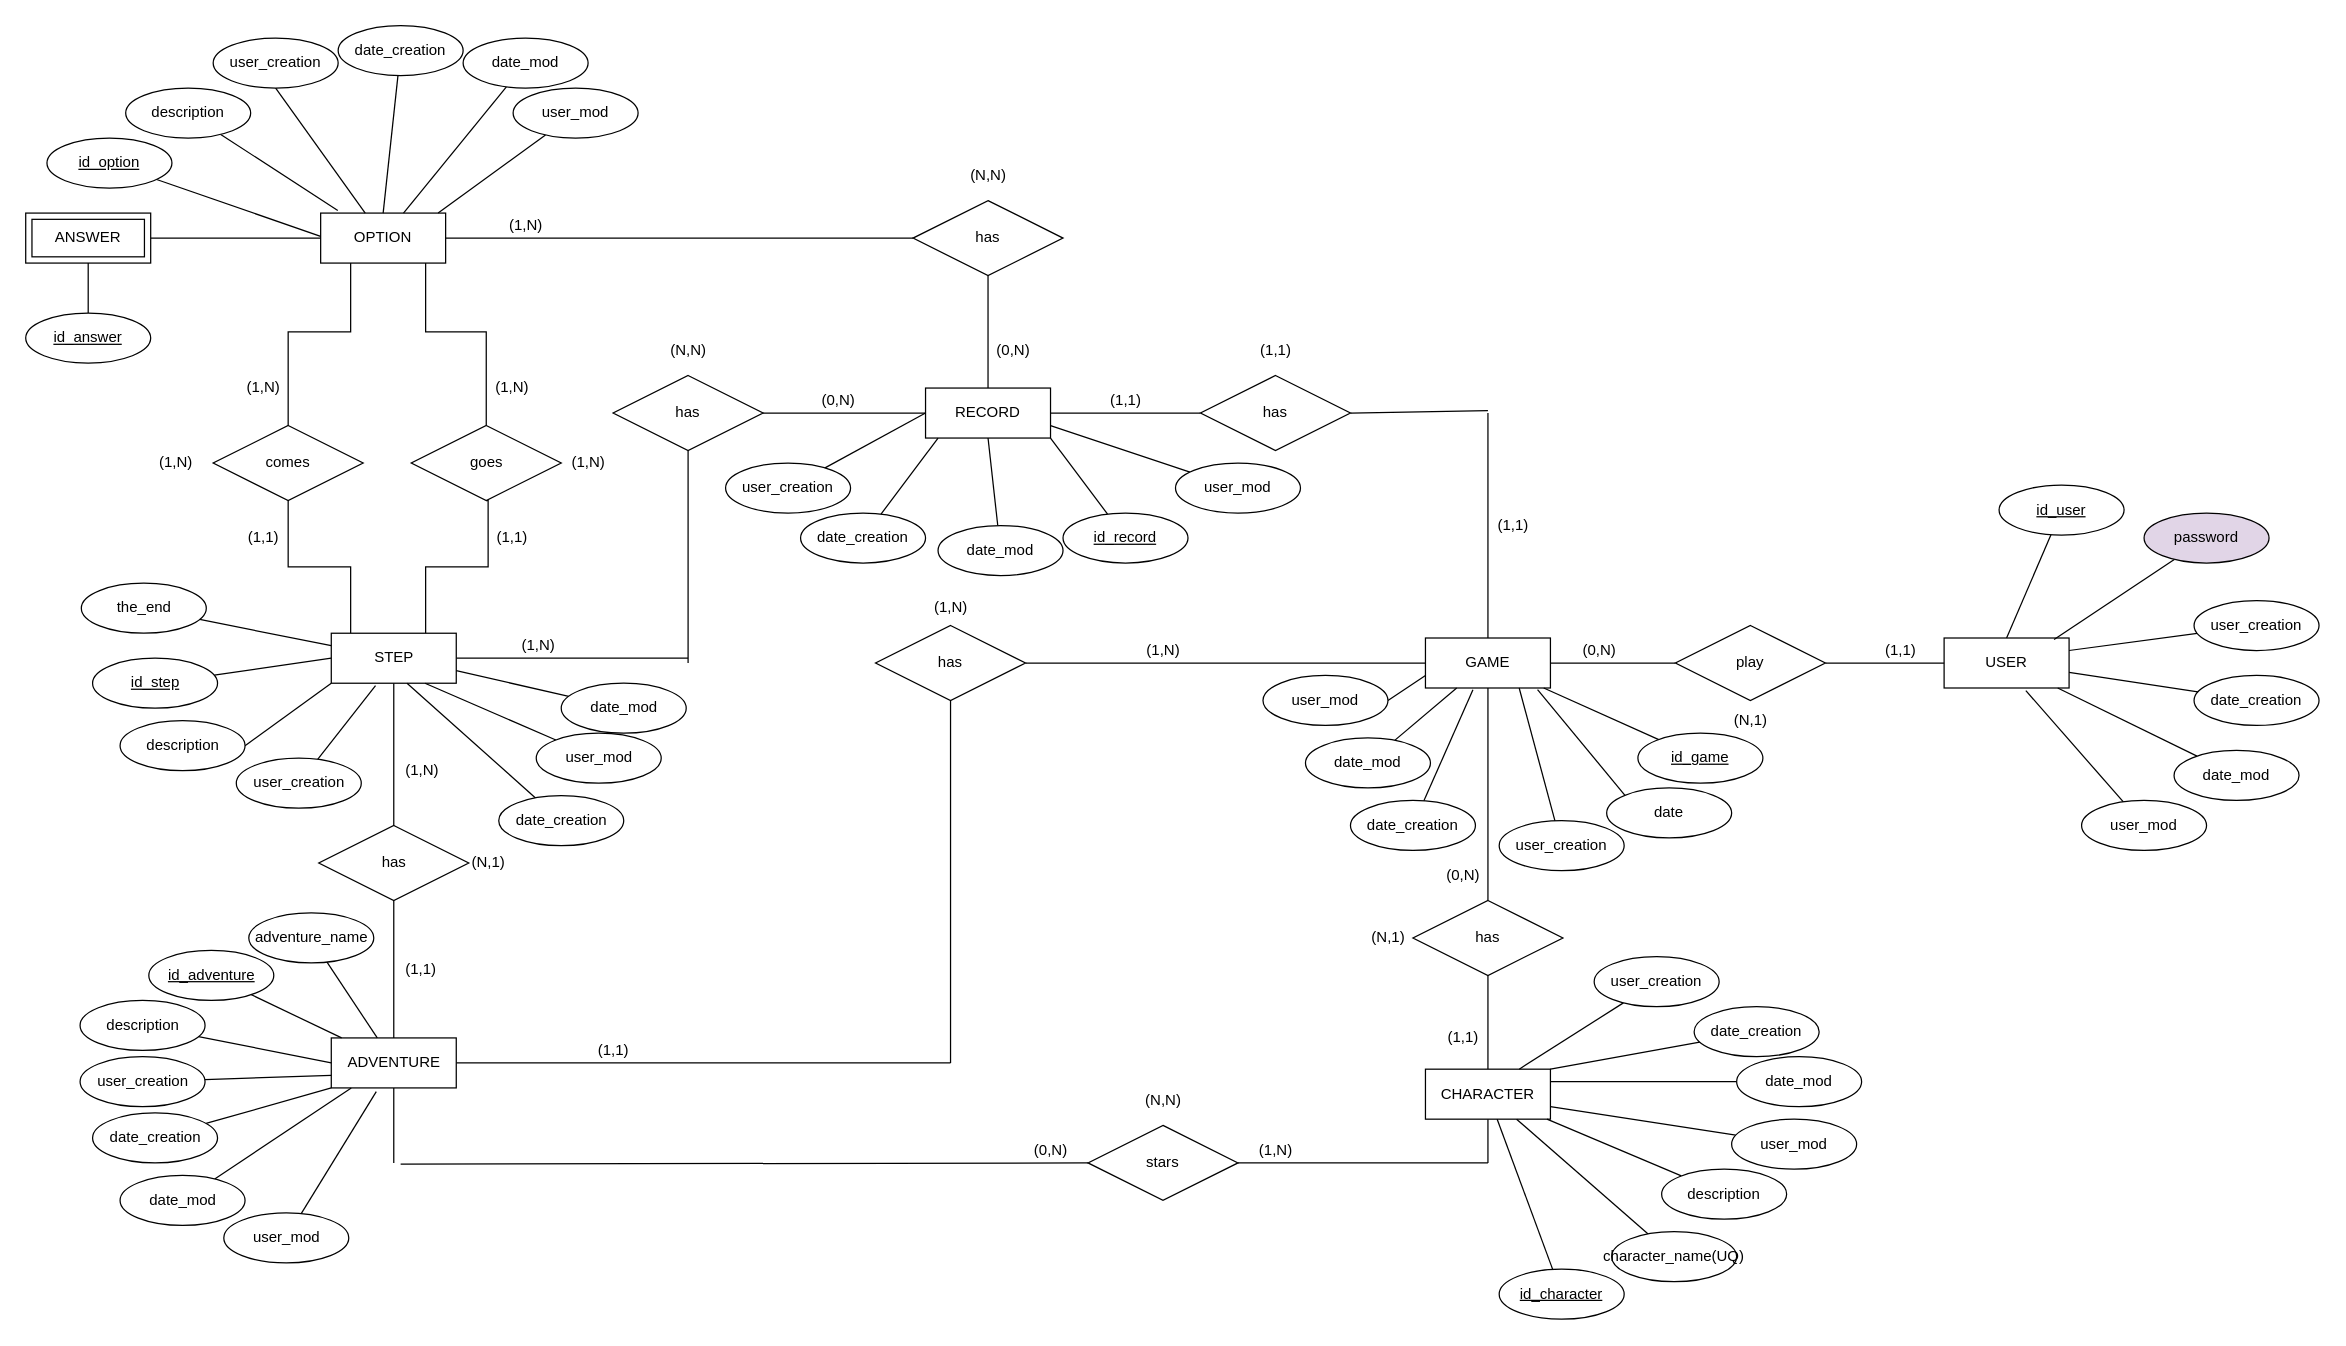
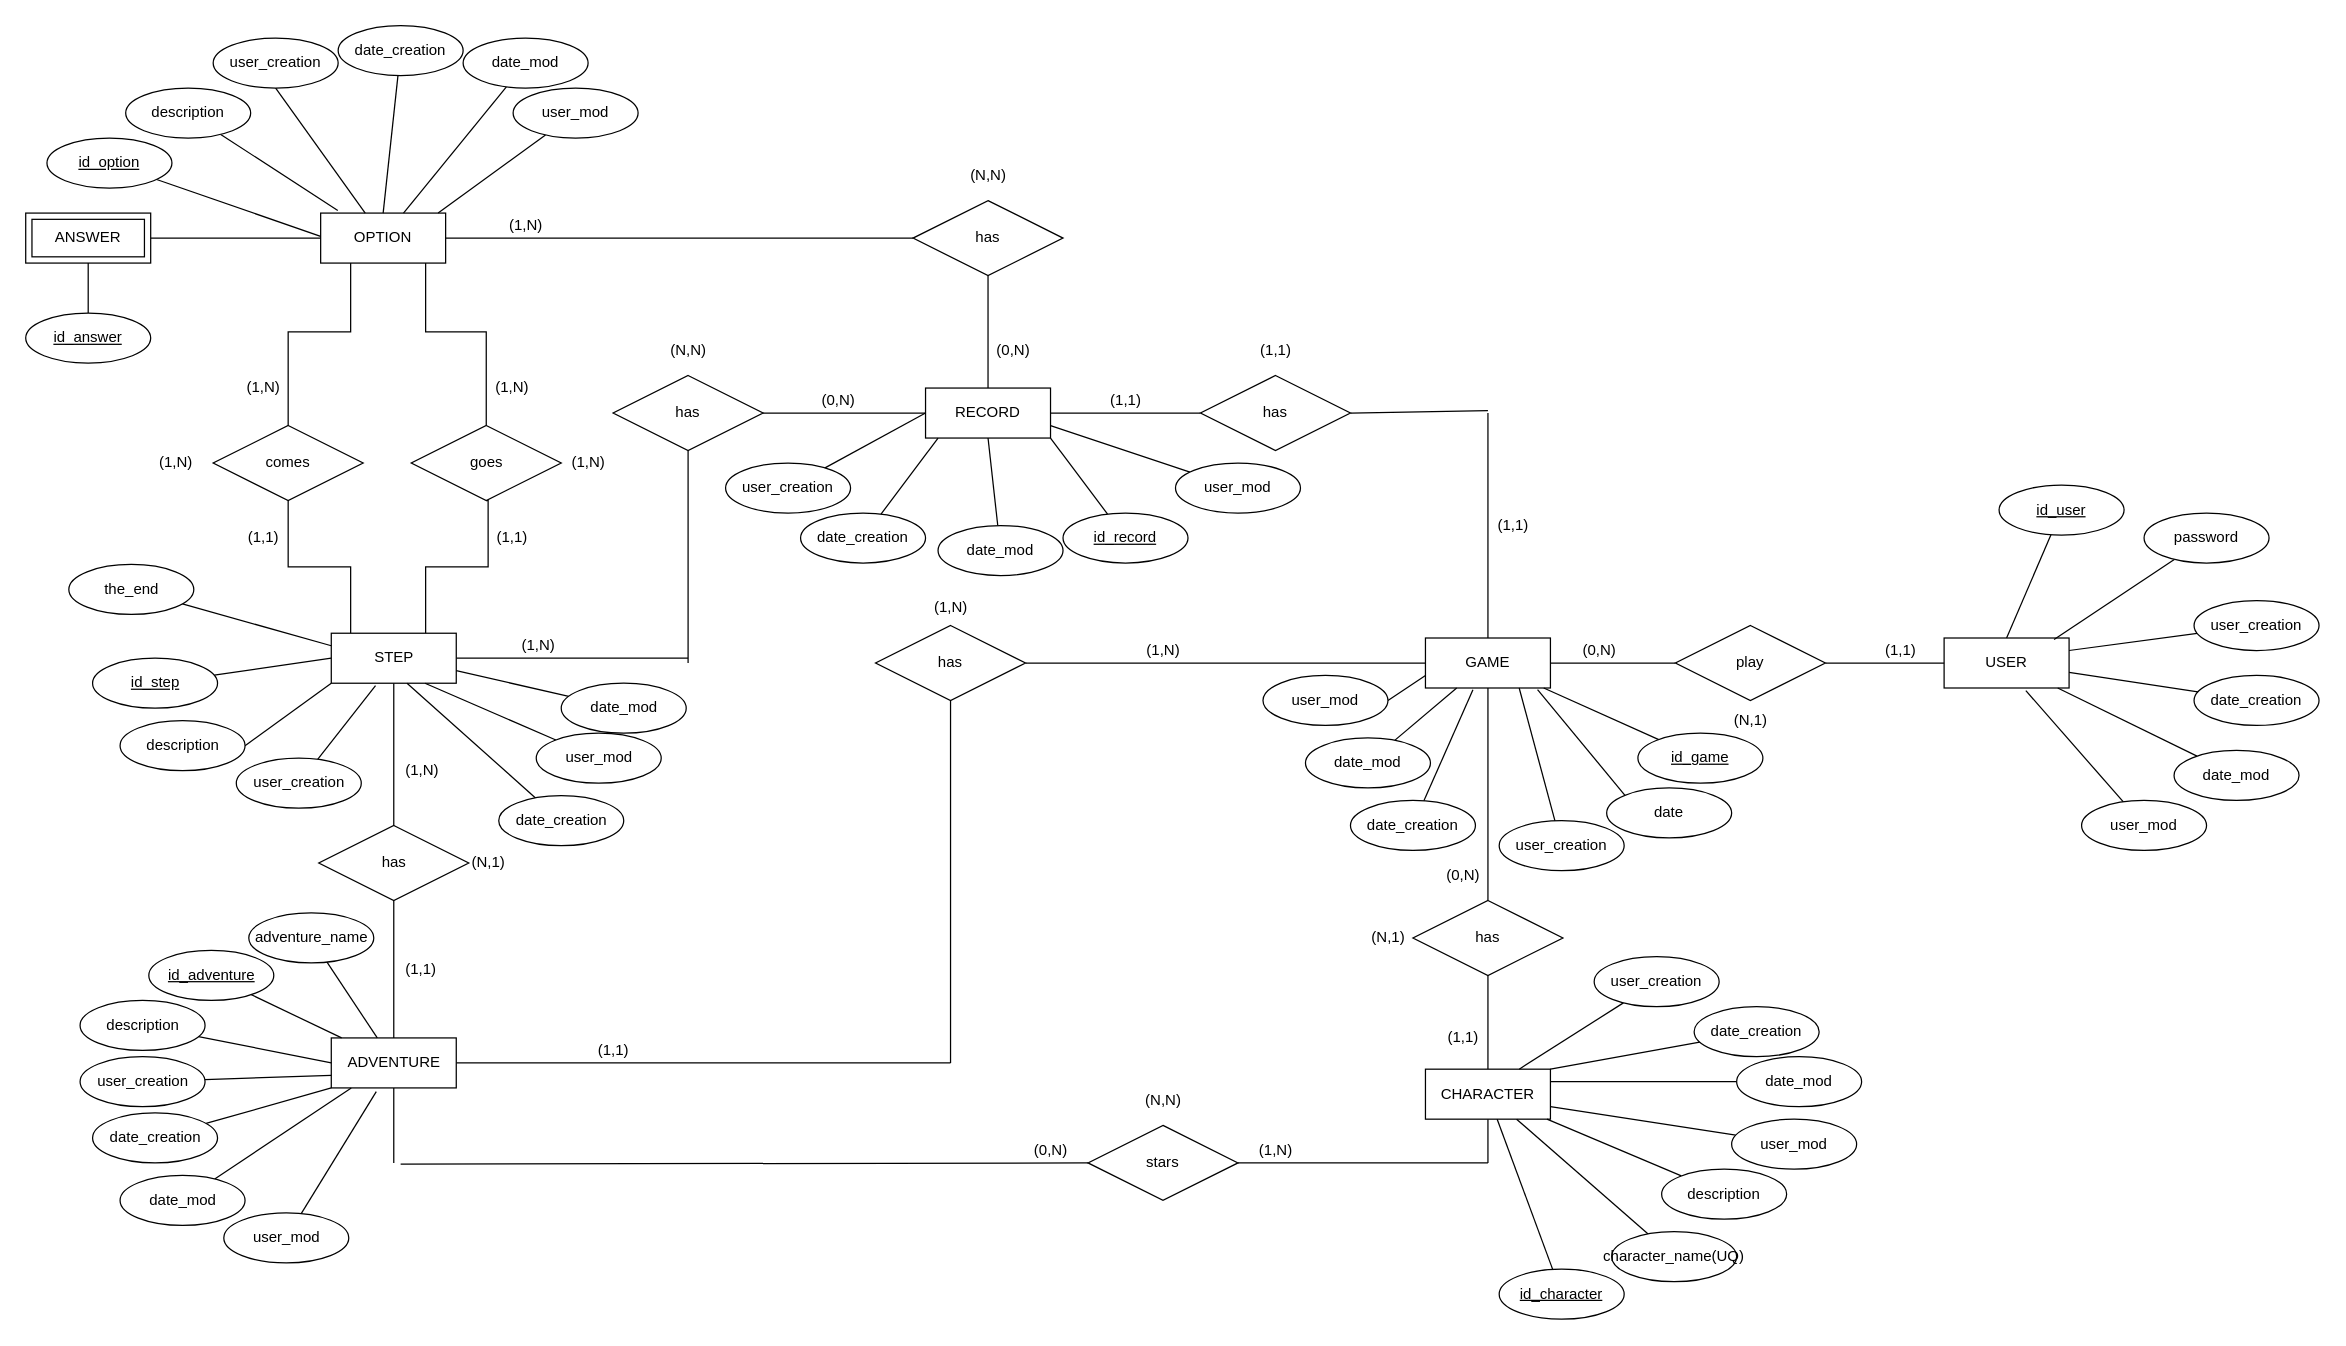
node "password": fillcolor #e1d5e7 -> #ffffff
node "the_end": moved (144, 608) -> (131, 590)
